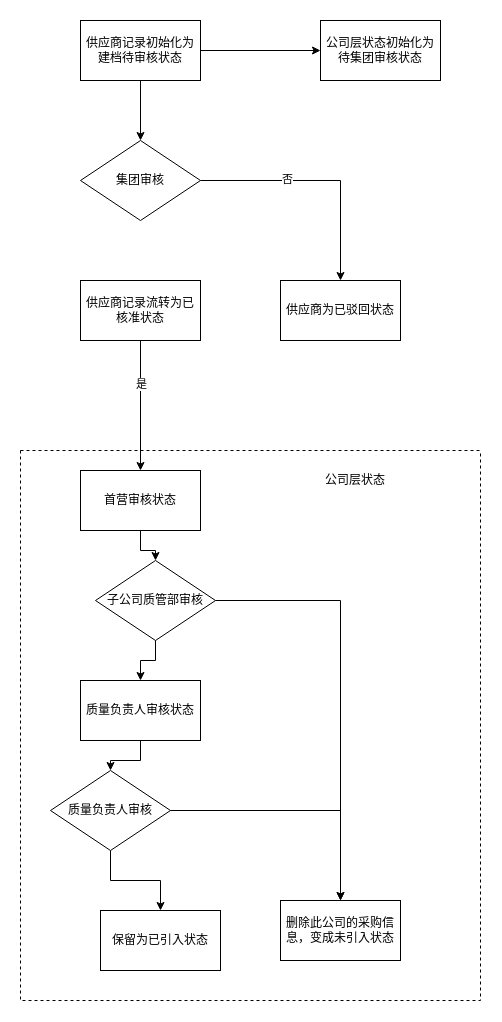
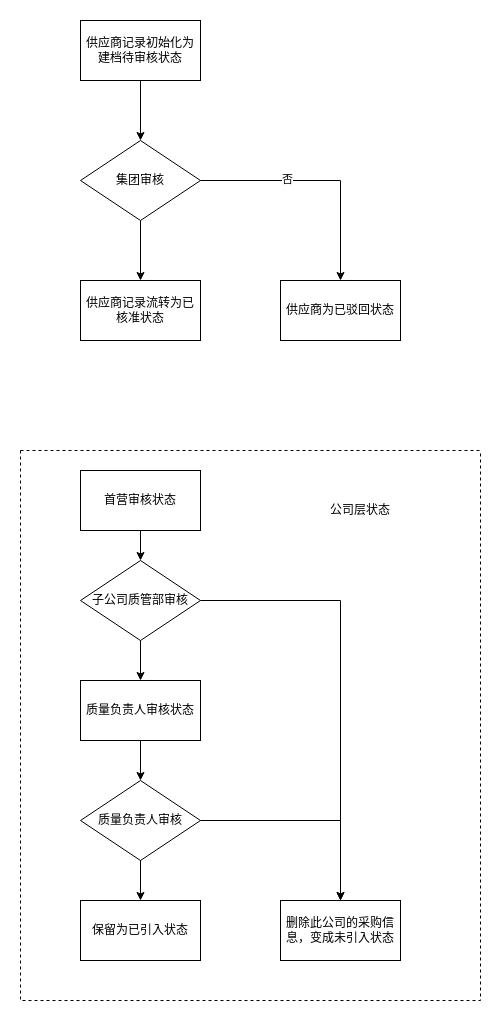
edge "供应商记录初始化为建档待审核状态" -> "公司层状态初始化为待集团审核状态": removed
node "公司层状态初始化为待集团审核状态": removed
edge "集团审核" -> "供应商记录流转为已核准状态": added
edge "供应商记录流转为已核准状态" -> "首营审核状态": removed, label "是"
node "公司层状态": moved (356, 481) -> (361, 511)
node "子公司质管部审核": moved (156, 601) -> (141, 601)
node "质量负责人审核": moved (111, 811) -> (141, 821)
node "保留为已引入状态": moved (161, 941) -> (141, 931)
